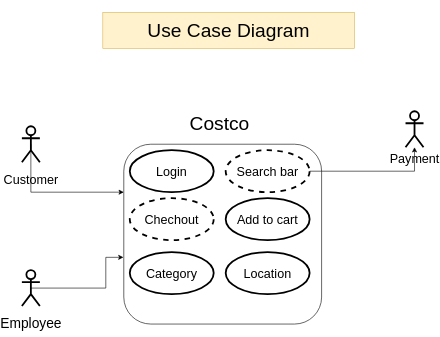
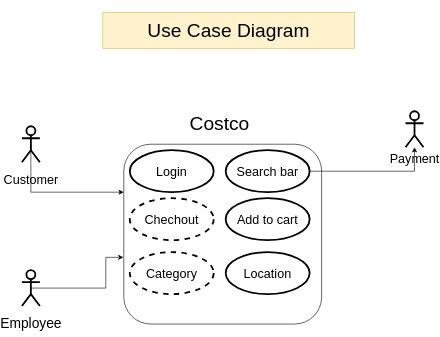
node "Search bar": style dashed -> solid
node "Category": style solid -> dashed
